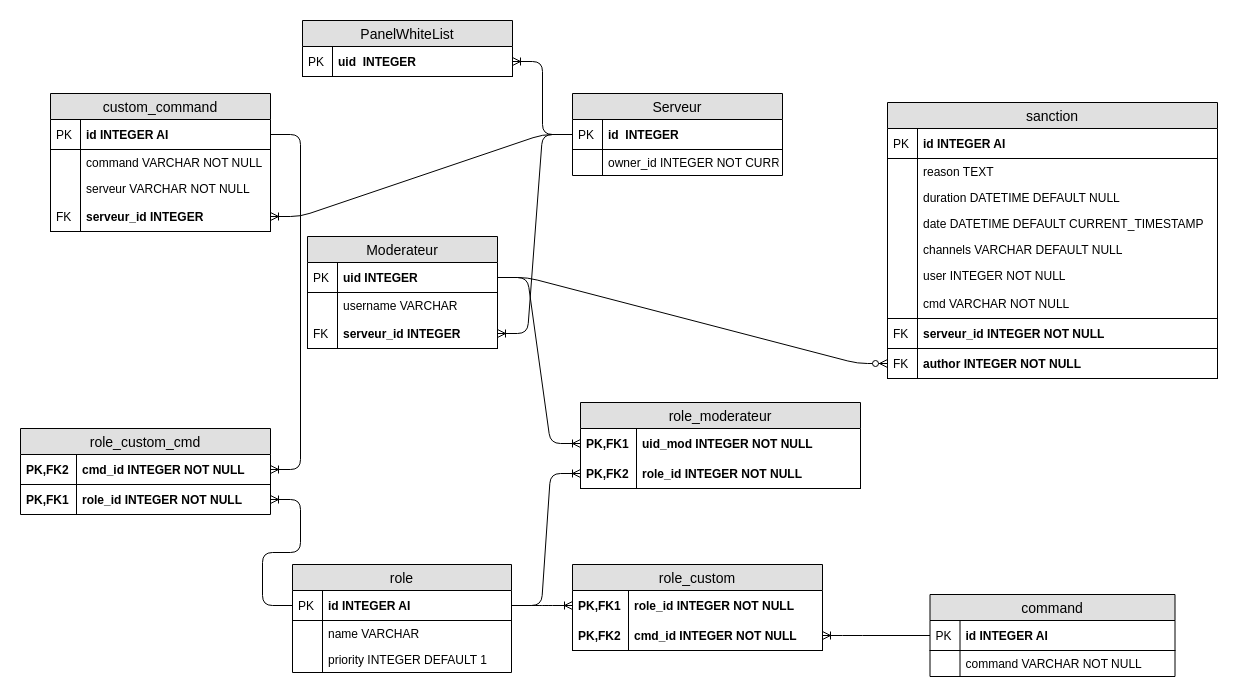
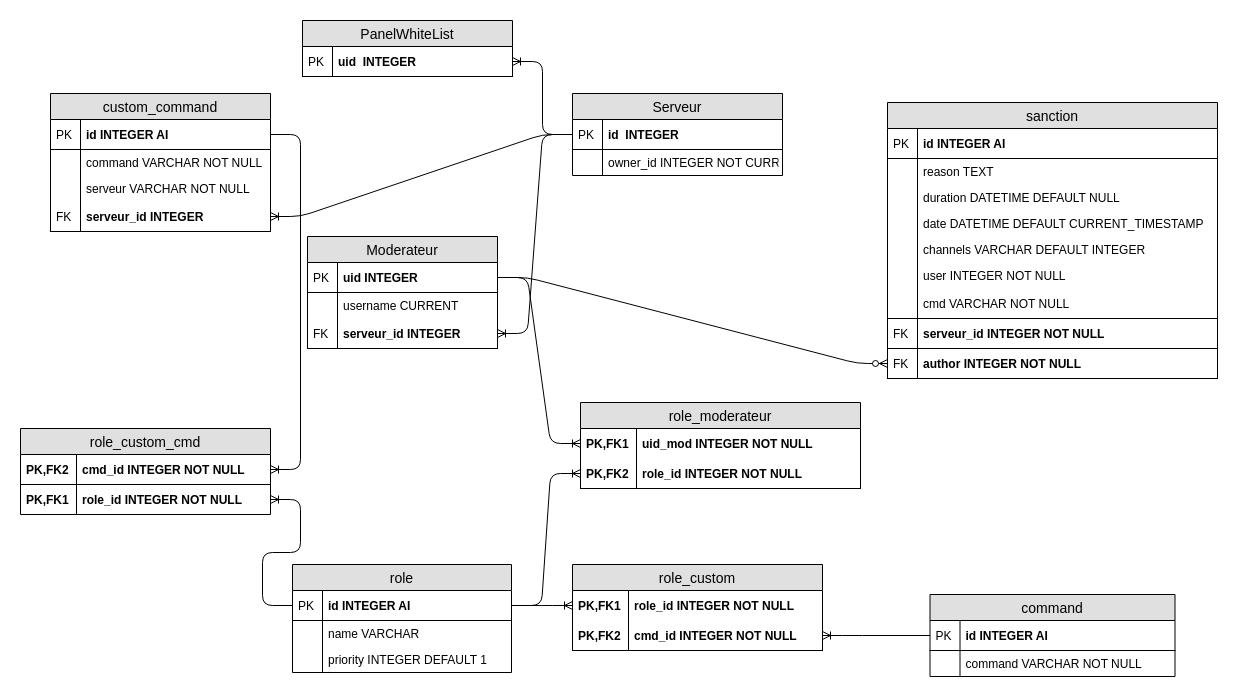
node "channels VARCHAR DEFAULT NULL": label "channels VARCHAR DEFAULT NULL" -> "channels VARCHAR DEFAULT INTEGER"
node "username VARCHAR": label "username VARCHAR" -> "username CURRENT"
